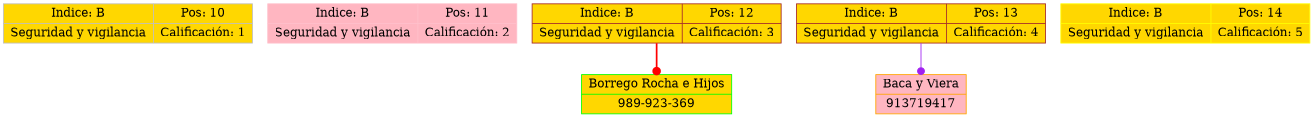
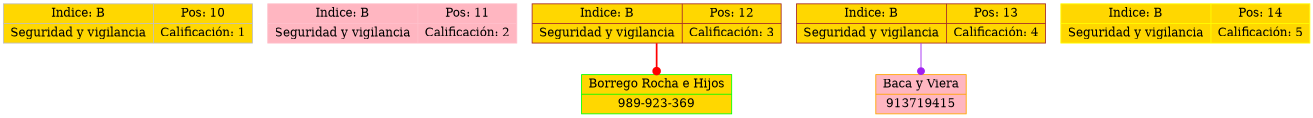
node "Baca y Viera": text "913719417" -> "913719415"
